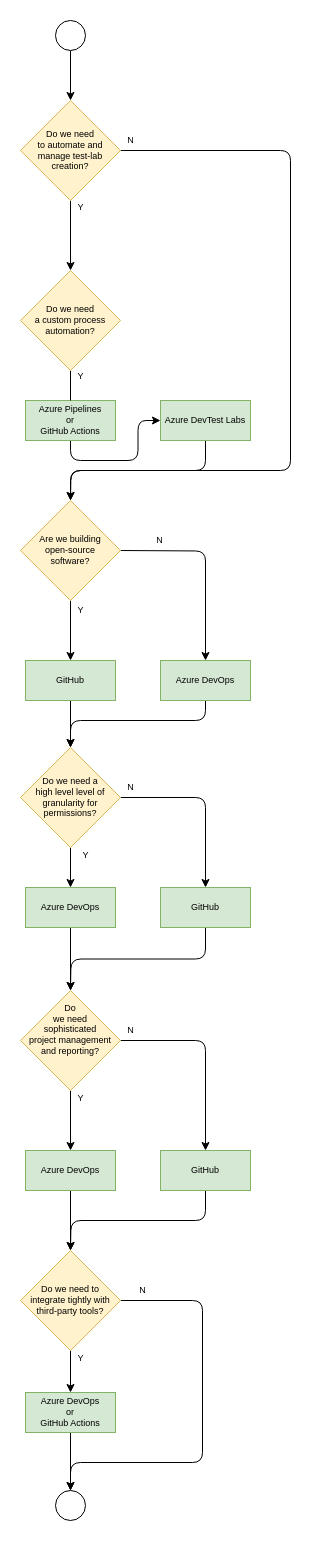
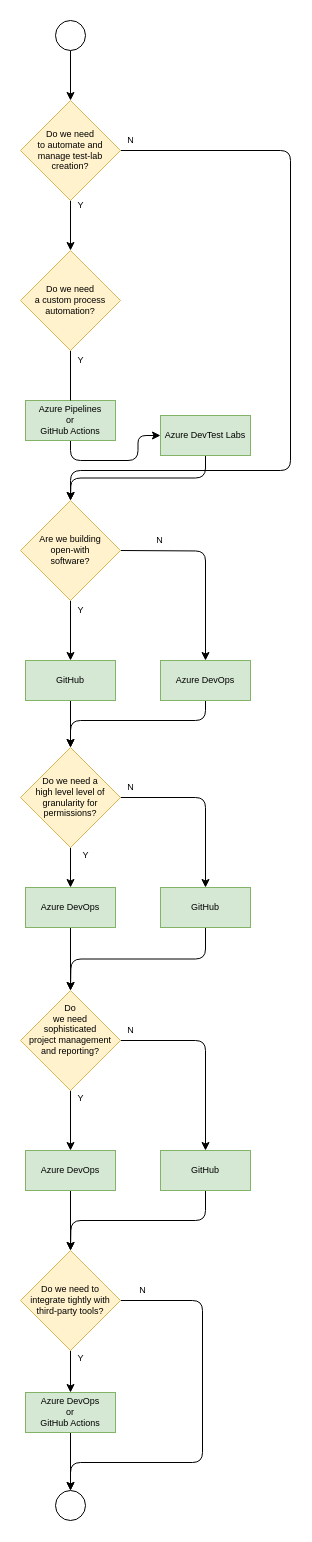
node "Do we need a custom process automation?": moved (71, 321) -> (71, 301)
node "Azure DevTest Labs": moved (206, 421) -> (206, 436)
node "Are we building open-source software?": label "Are we building open-source software?" -> "Are we building open-with software?"
